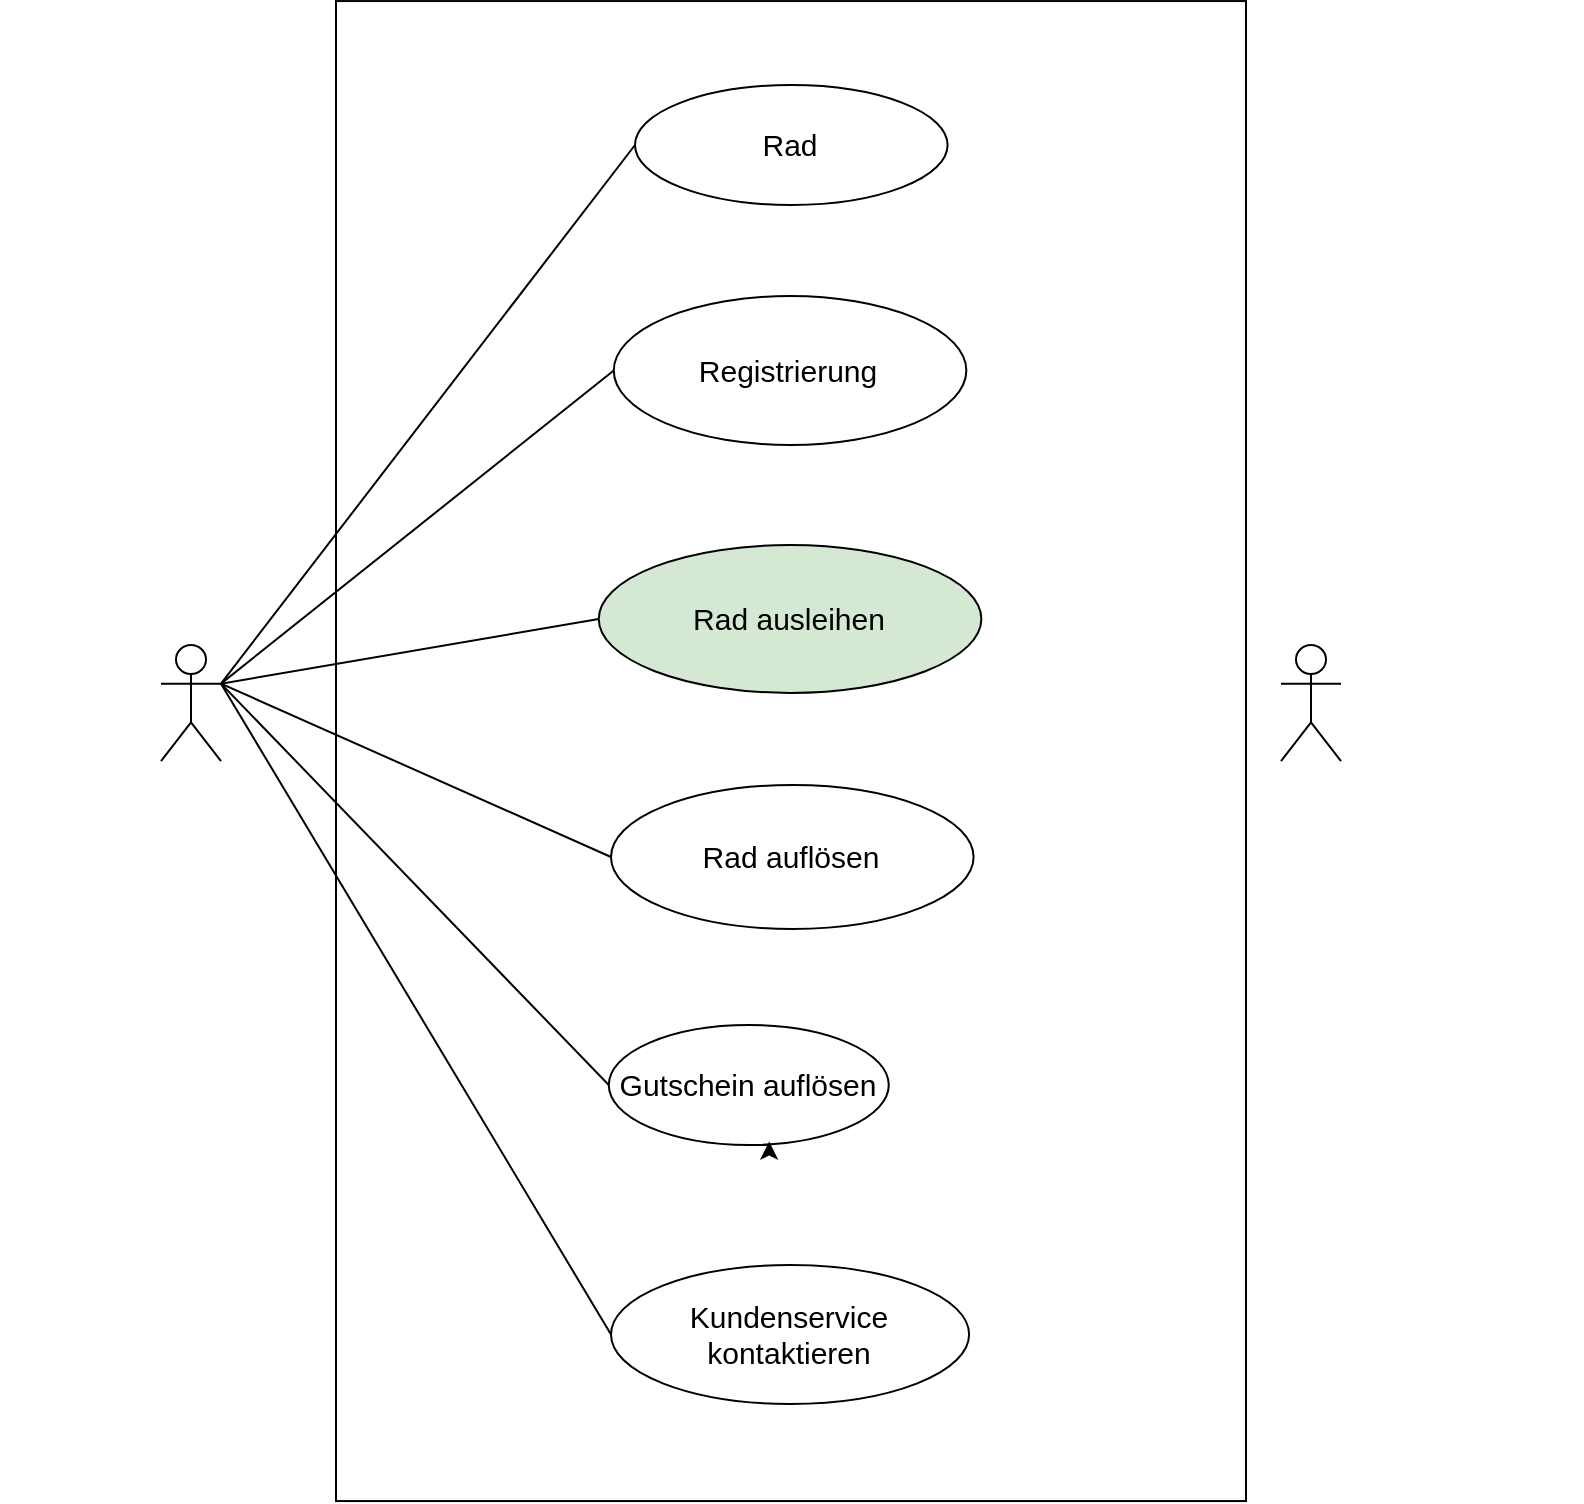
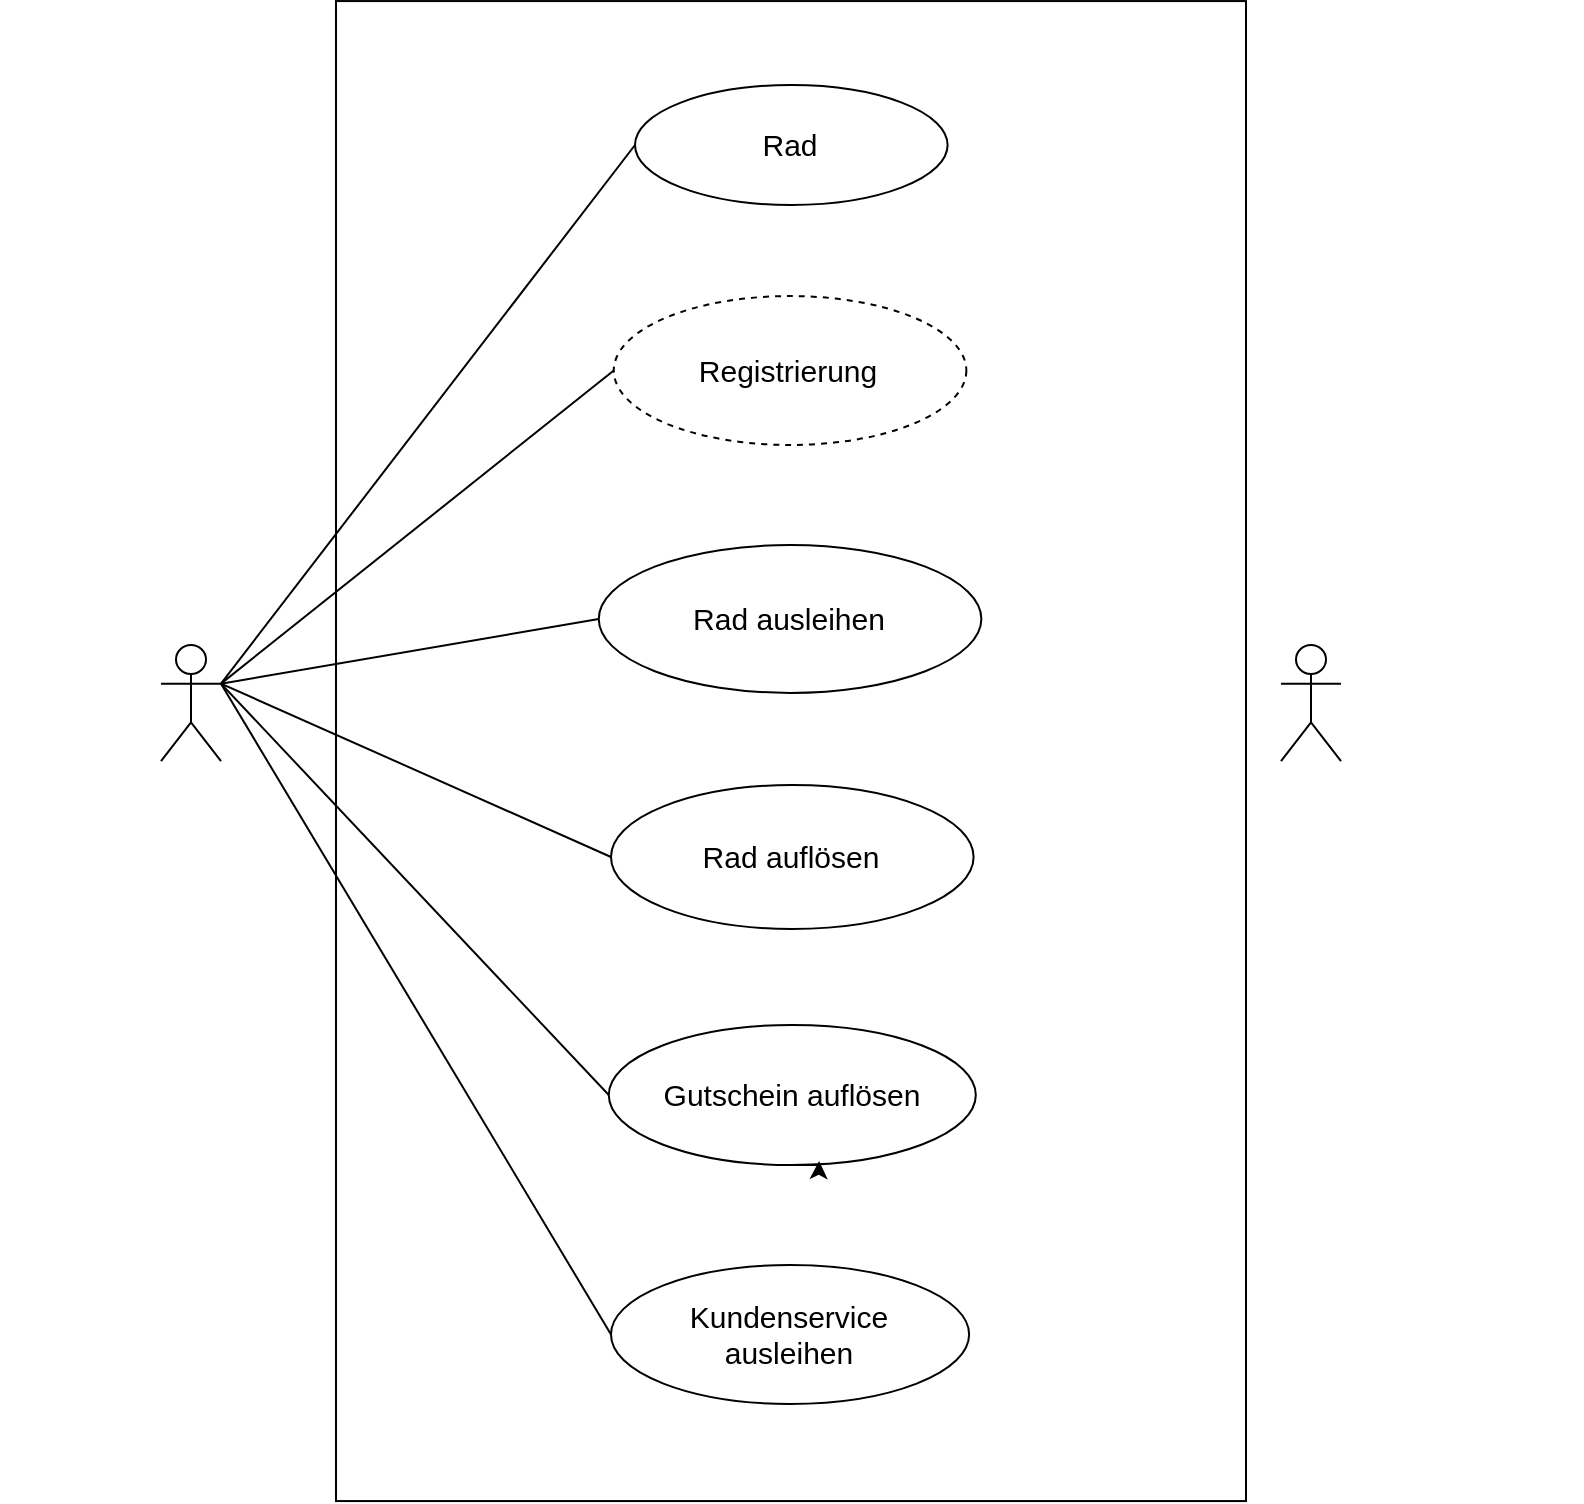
node "Registrierung": style solid -> dashed
node "Rad ausleihen": fillcolor #d5e8d4 -> #ffffff
node "Gutschein auflösen": size 280x120 -> 367x140
node "Kundenservicekontaktieren": label "Kundenservicekontaktieren" -> "Kundenserviceausleihen"
